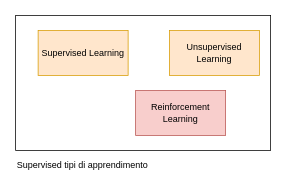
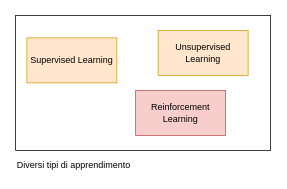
node "Supervised Learning": moved (83, 53) -> (72, 60)
node "Unsupervised Learning": moved (214, 53) -> (203, 53)
node "Supervised tipi di apprendimento": label "Supervised tipi di apprendimento" -> "Diversi tipi di apprendimento"
